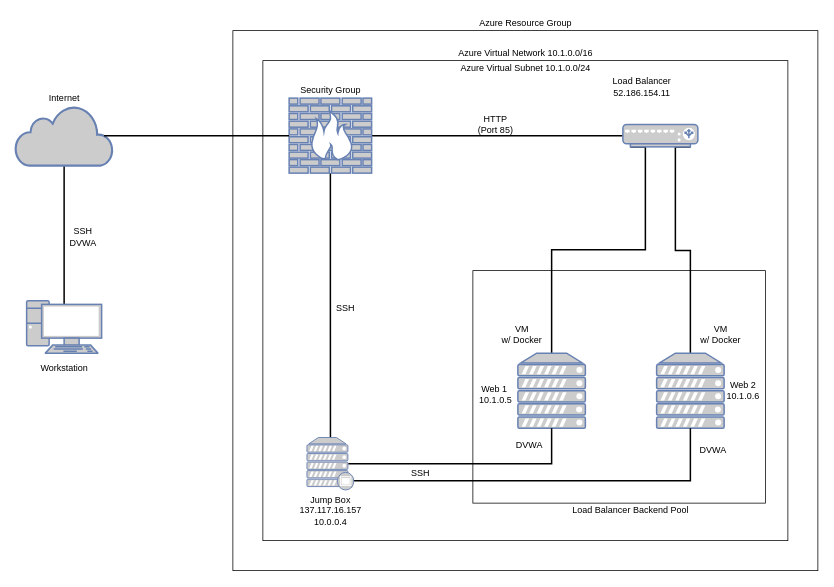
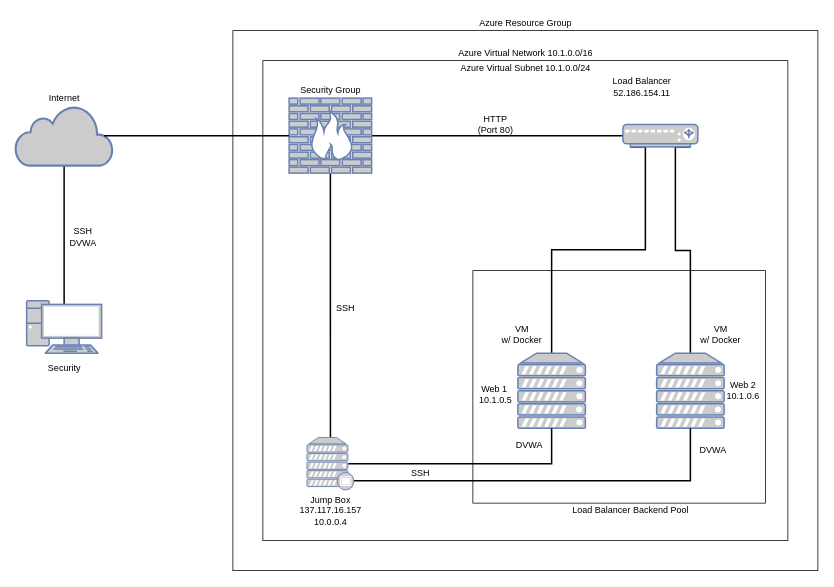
node "HTTP (Port 85)": label "HTTP (Port 85)" -> "HTTP (Port 80)"
node "Workstation": label "Workstation" -> "Security"
